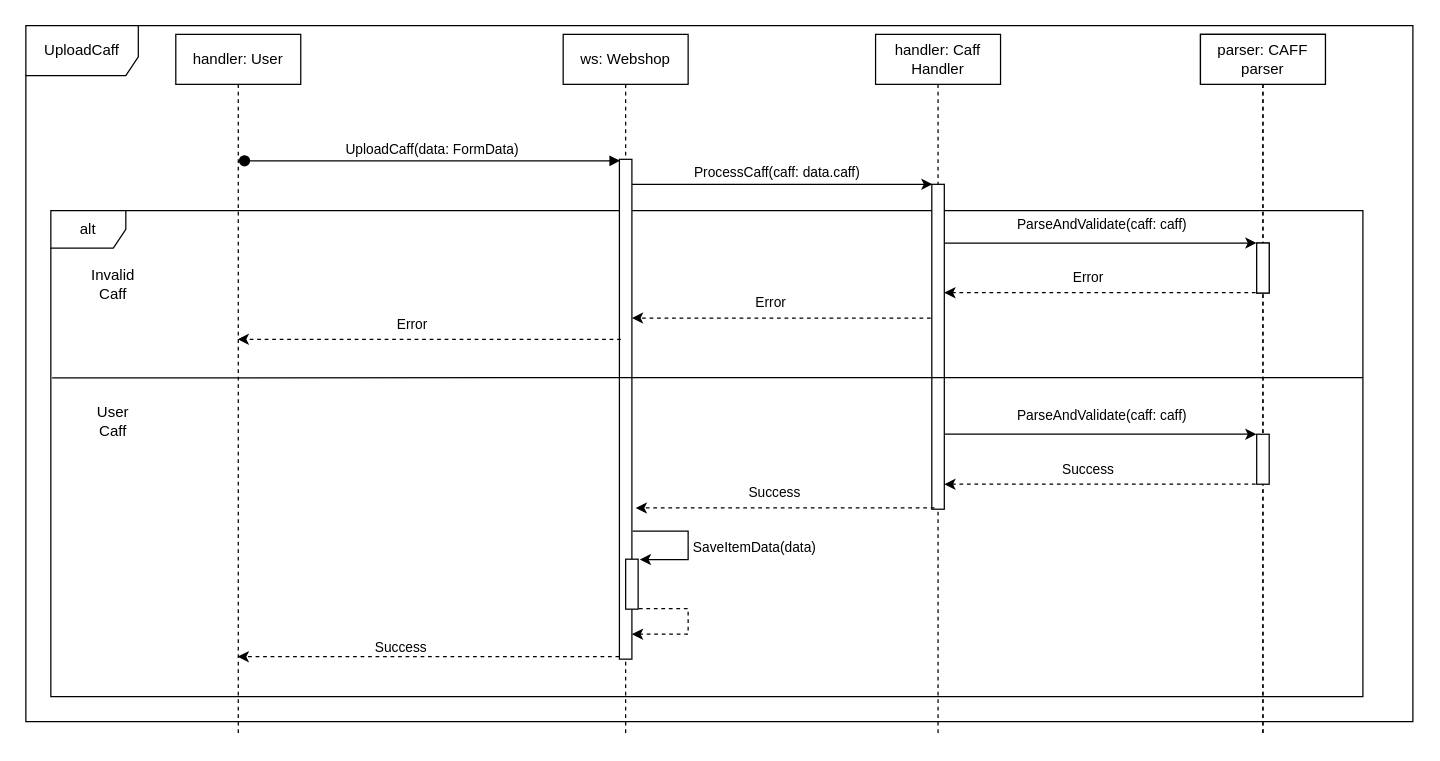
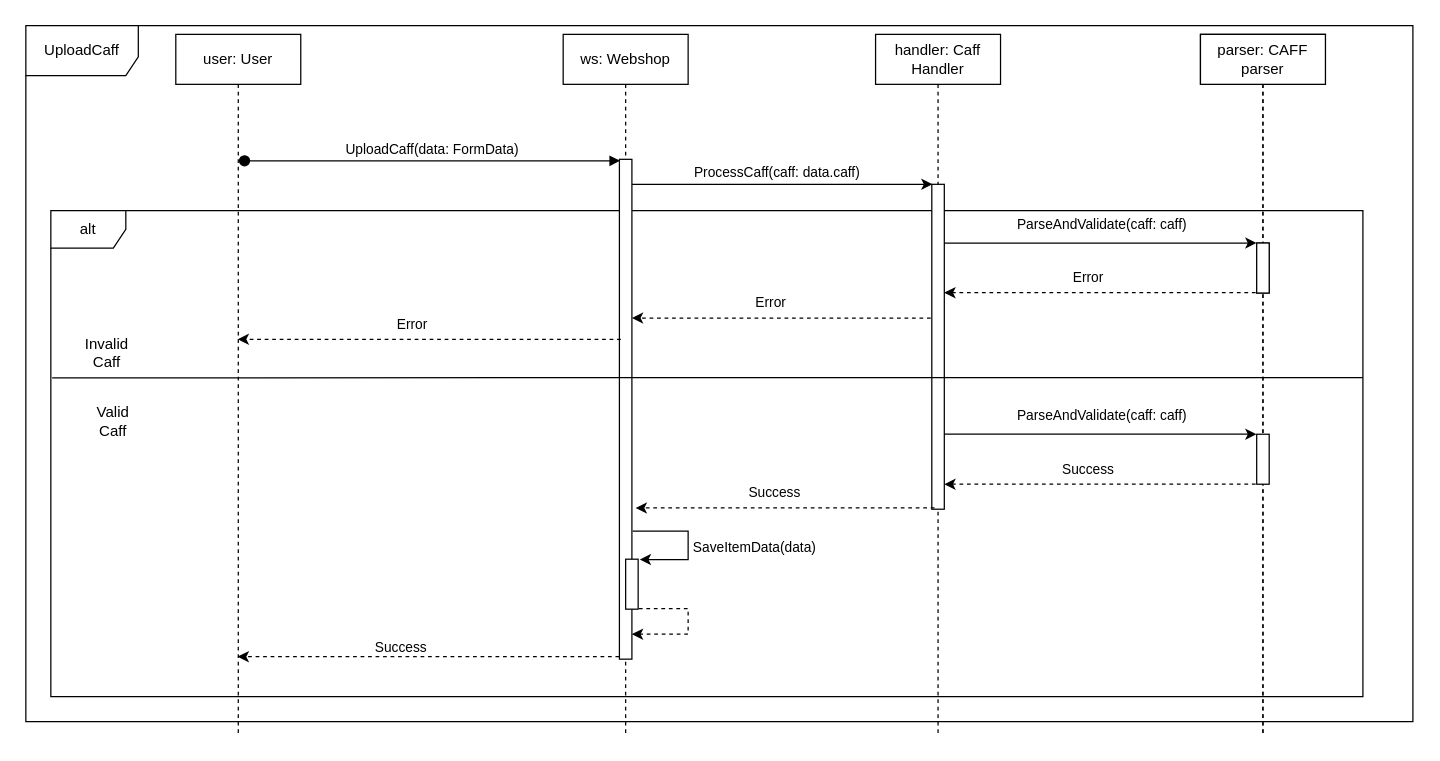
node "handler: User": label "handler: User" -> "user: User"
node "Invalid Caff": moved (113, 284) -> (107, 353)
node "User Caff": label "User Caff" -> "Valid Caff"
